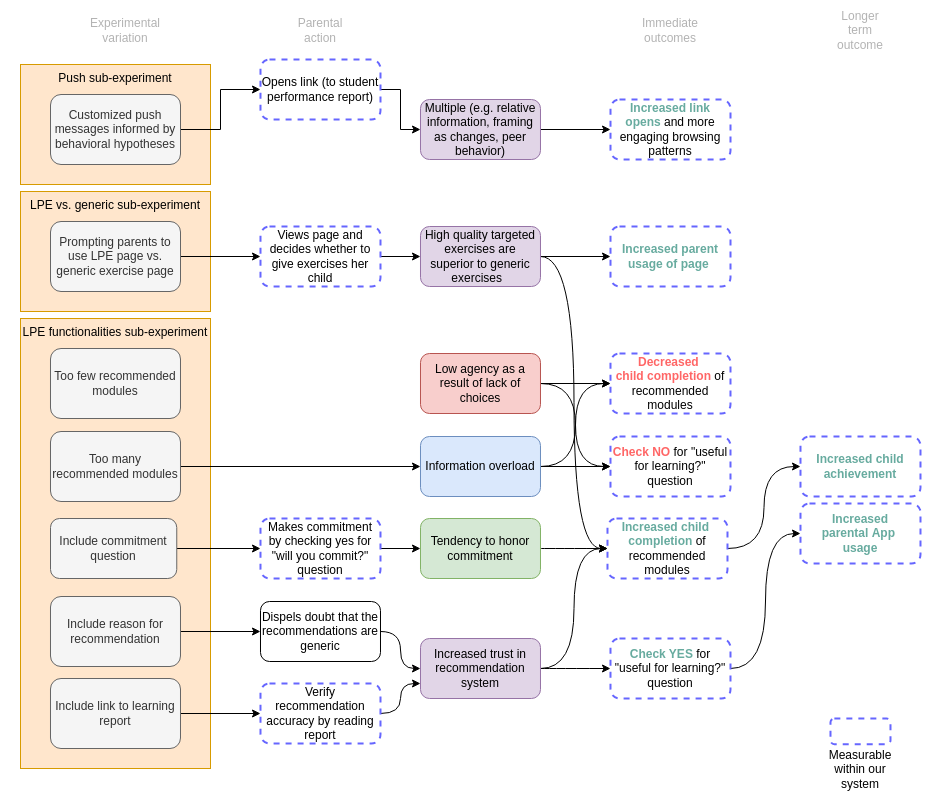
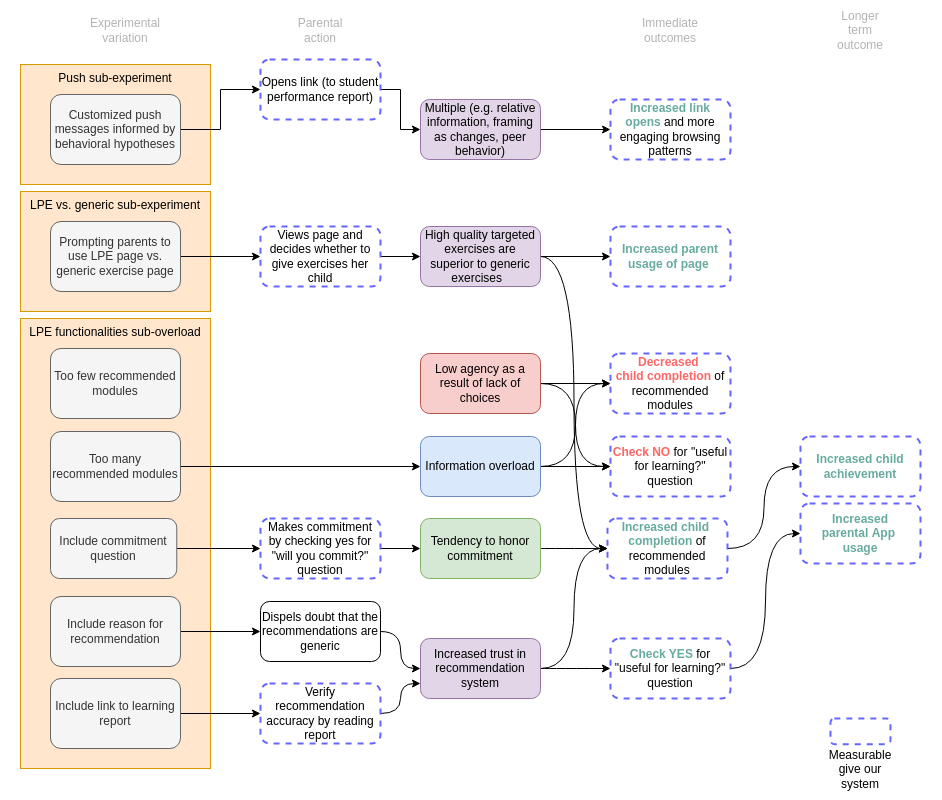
node "LPE functionalities sub-experiment": label "LPE functionalities sub-experiment" -> "LPE functionalities sub-overload"
node "Measurable within our system": label "Measurable within our system" -> "Measurable give our system"
